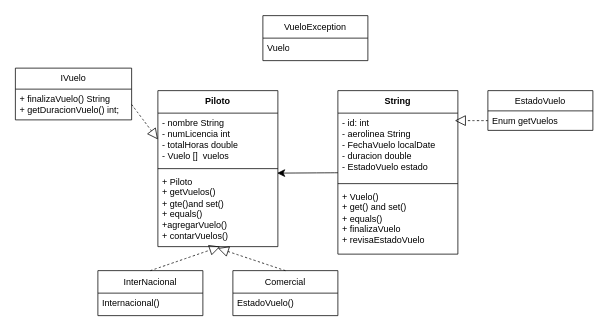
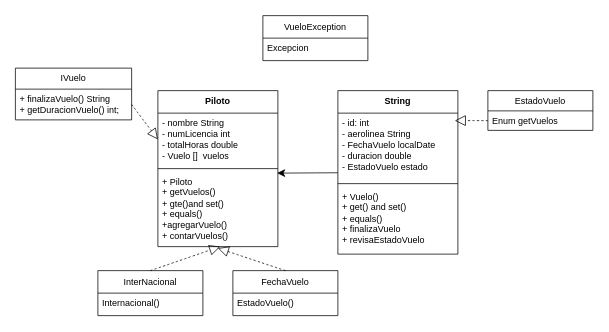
node "Vuelo": label "Vuelo" -> "Excepcion"
node "Comercial": label "Comercial" -> "FechaVuelo"
